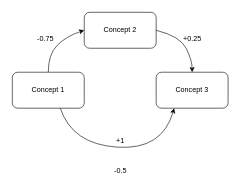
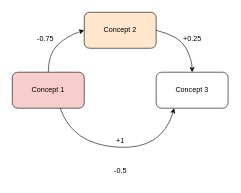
node "Concept 2": fillcolor #ffffff -> #ffe6cc
node "Concept 1": fillcolor #ffffff -> #f8cecc
